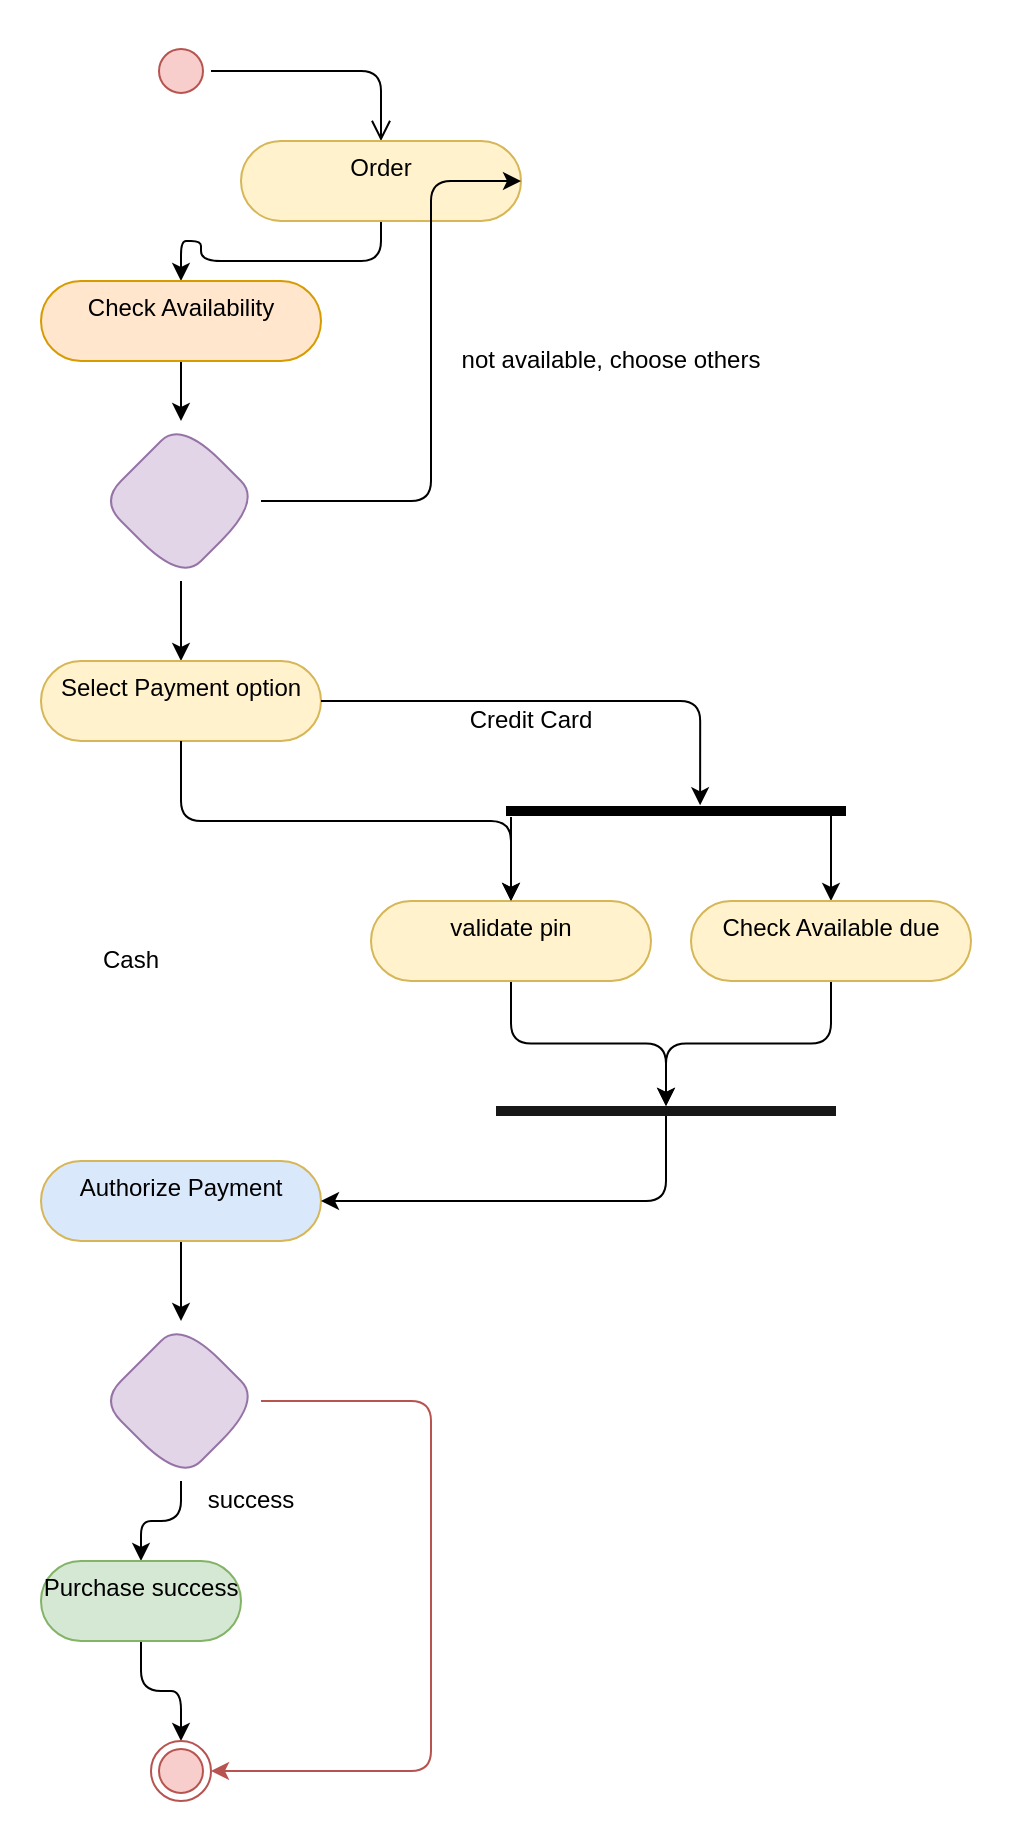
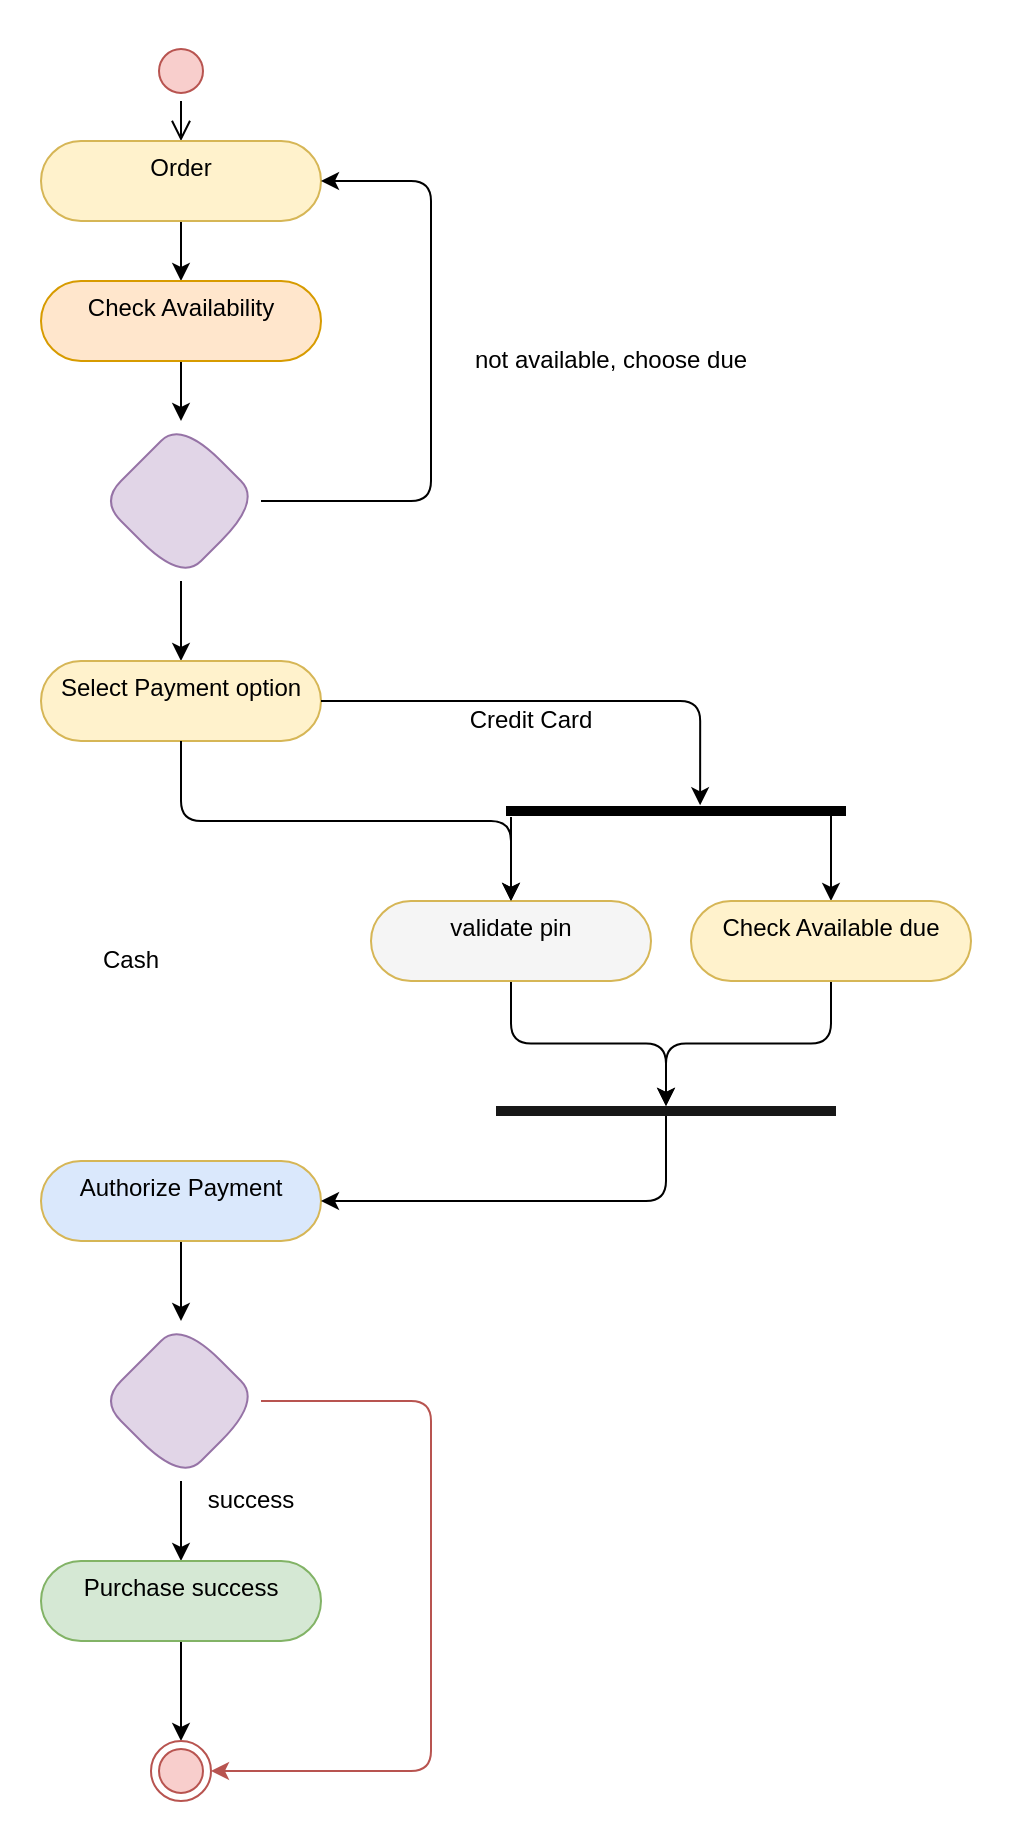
node "Order": moved (381, 181) -> (181, 181)
node "not available, choose others": label "not available, choose others" -> "not available, choose due"
node "validate pin": fillcolor #fff2cc -> #f5f5f5
node "Purchase success": size 200x80 -> 280x80
